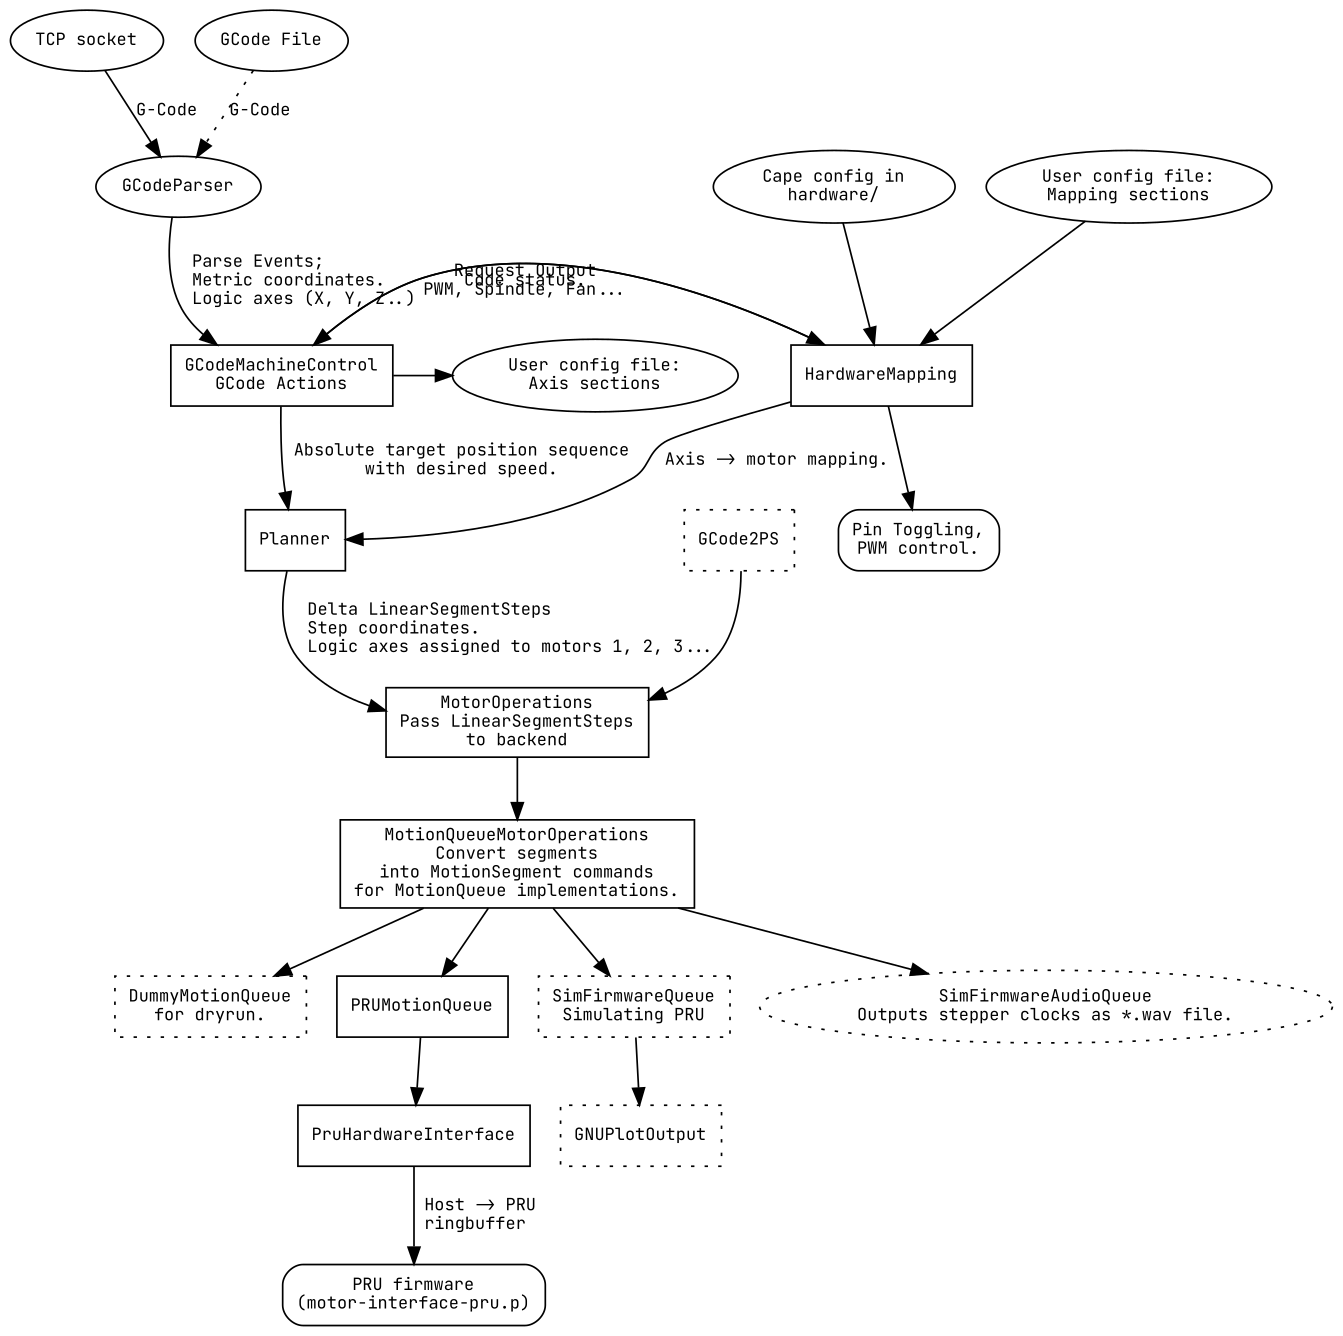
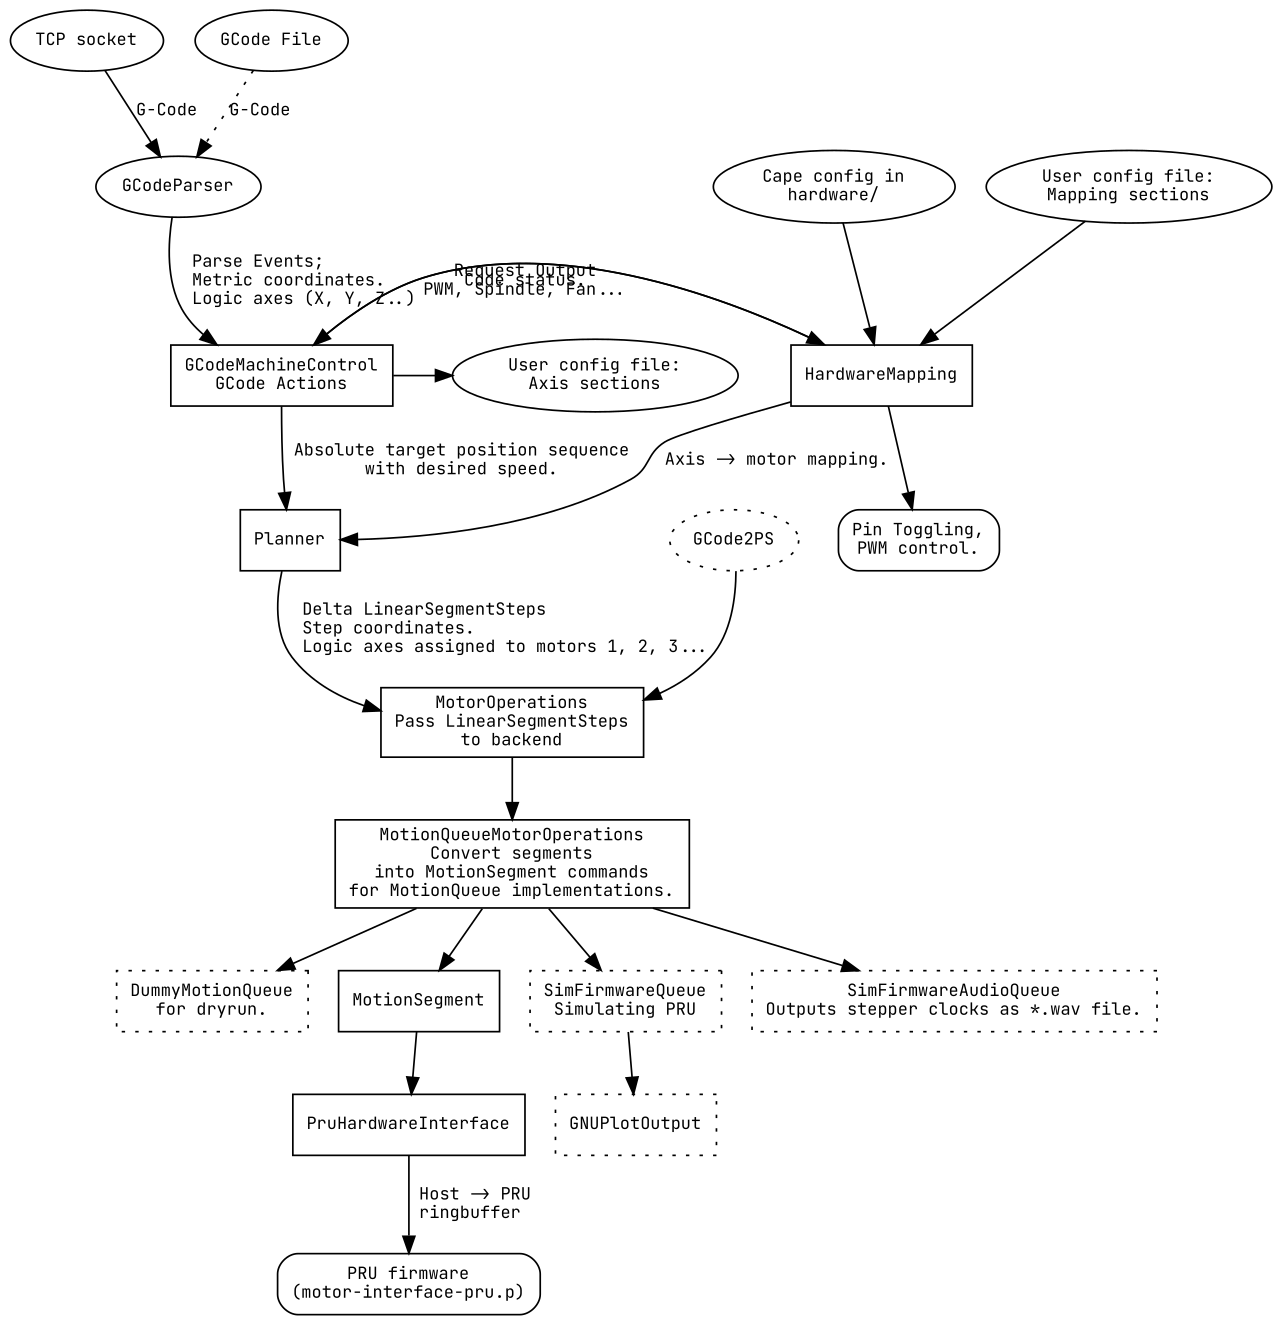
node "GCode2PS": shape box -> ellipse
node "PRUMotionQueue": label "PRUMotionQueue" -> "MotionSegment"
node "SimFirmwareAudioQueue Outputs stepper clocks as *.wav file.": shape ellipse -> box
